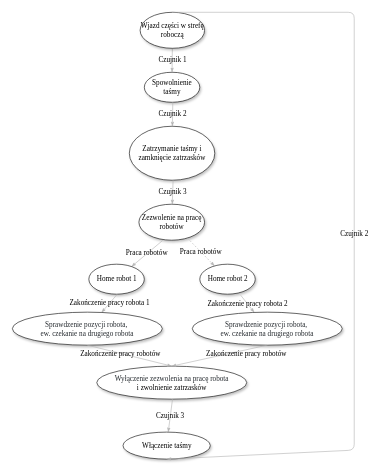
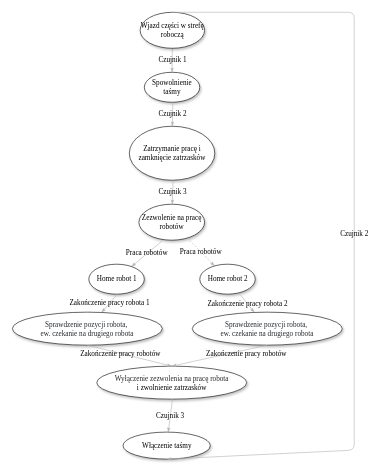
node "Zatrzymanie taśmy i zamknięcie zatrzasków": label "Zatrzymanie taśmy i zamknięcie zatrzasków" -> "Zatrzymanie pracę i zamknięcie zatrzasków"
